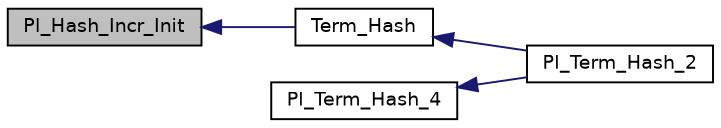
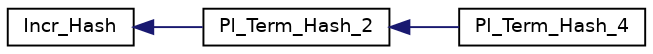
node "Pl_Hash_Incr_Init": removed
node "Term_Hash": label "Term_Hash" -> "Incr_Hash"
edge "Pl_Term_Hash_2" -> "Pl_Term_Hash_4": reversed
